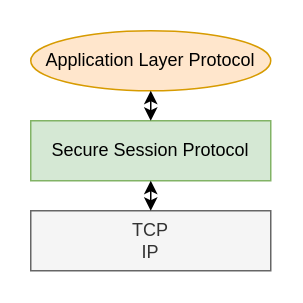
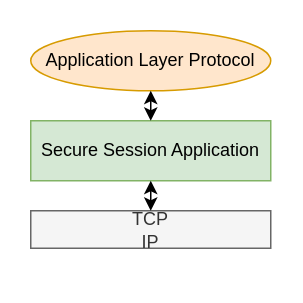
node "Secure Session Protocol": label "Secure Session Protocol" -> "Secure Session Application"
node "TCP IP": size 240x60 -> 240x38
